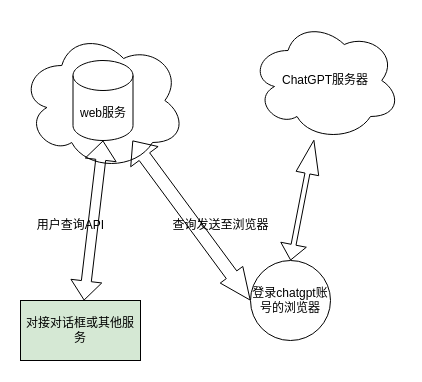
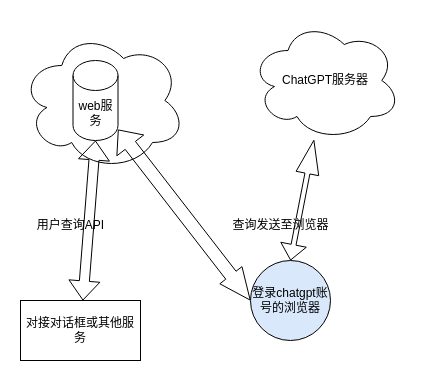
node "web服务": size 60x80 -> 45x80
node "查询发送至浏览器": moved (221, 226) -> (281, 226)
node "登录chatgpt账号的浏览器": fillcolor #ffffff -> #dae8fc
node "对接对话框或其他服务": fillcolor #d5e8d4 -> #ffffff
